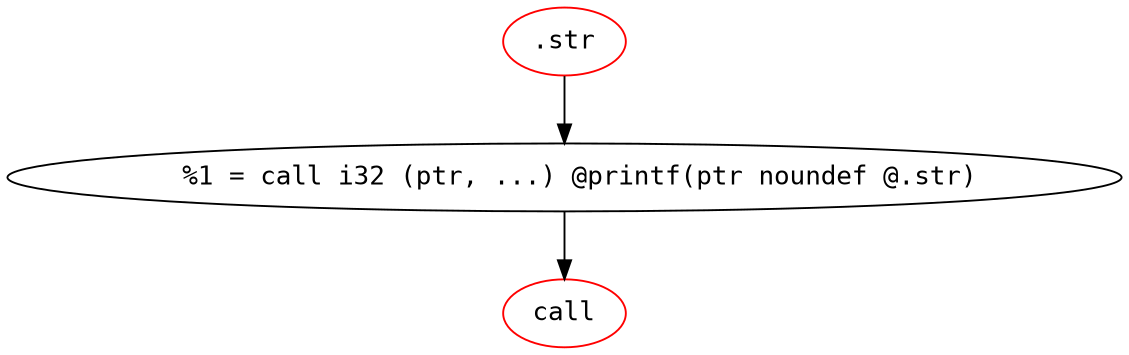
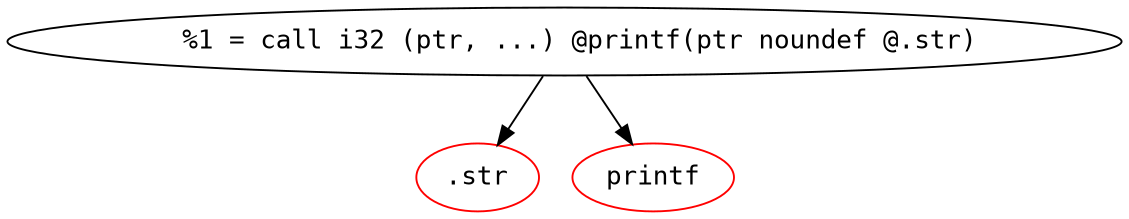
edge ".str" -> "%1 = call i32 (ptr, ...) @printf(ptr noundef @.str)": reversed
node "call": label "call" -> "printf"
